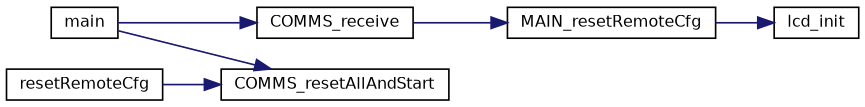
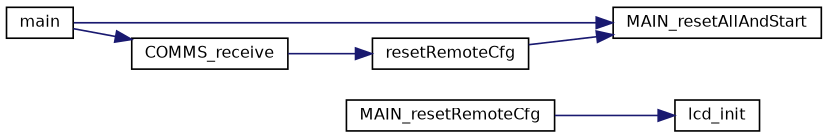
edge "COMMS_receive" -> "MAIN_resetRemoteCfg": now "COMMS_receive" -> "resetRemoteCfg"
node "COMMS_resetAllAndStart": label "COMMS_resetAllAndStart" -> "MAIN_resetAllAndStart"
